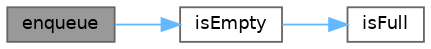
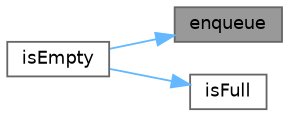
edge "enqueue" -> "isEmpty": reversed
